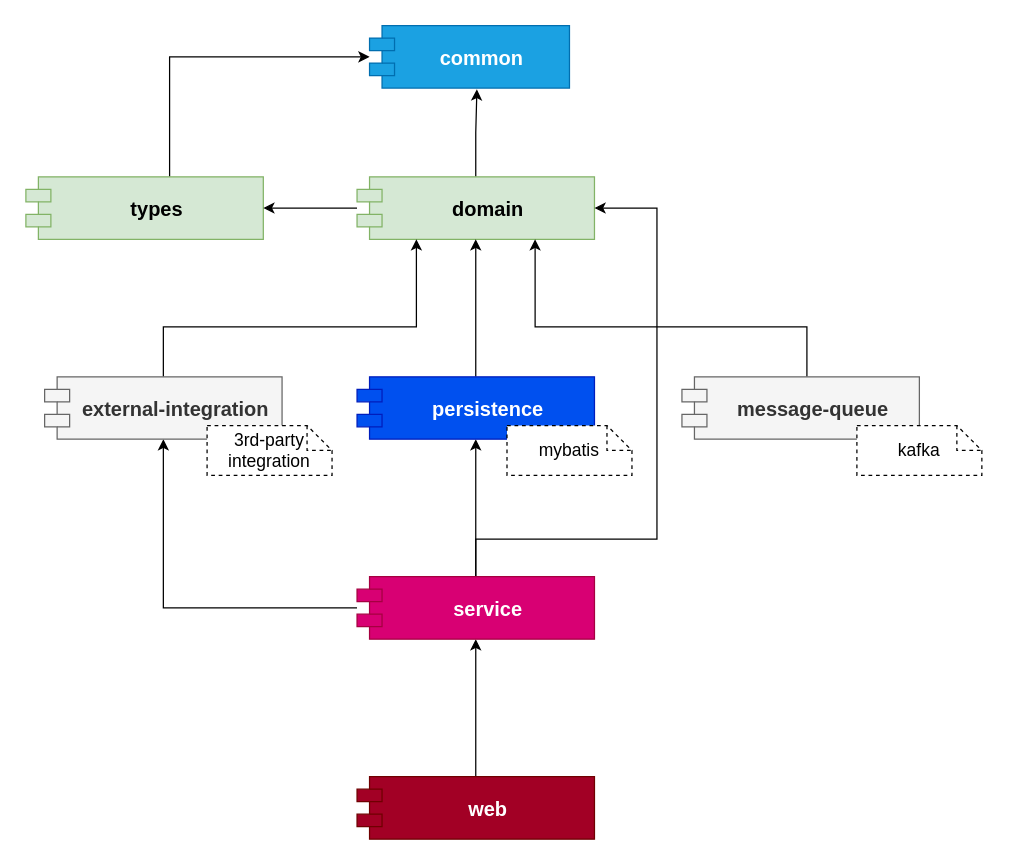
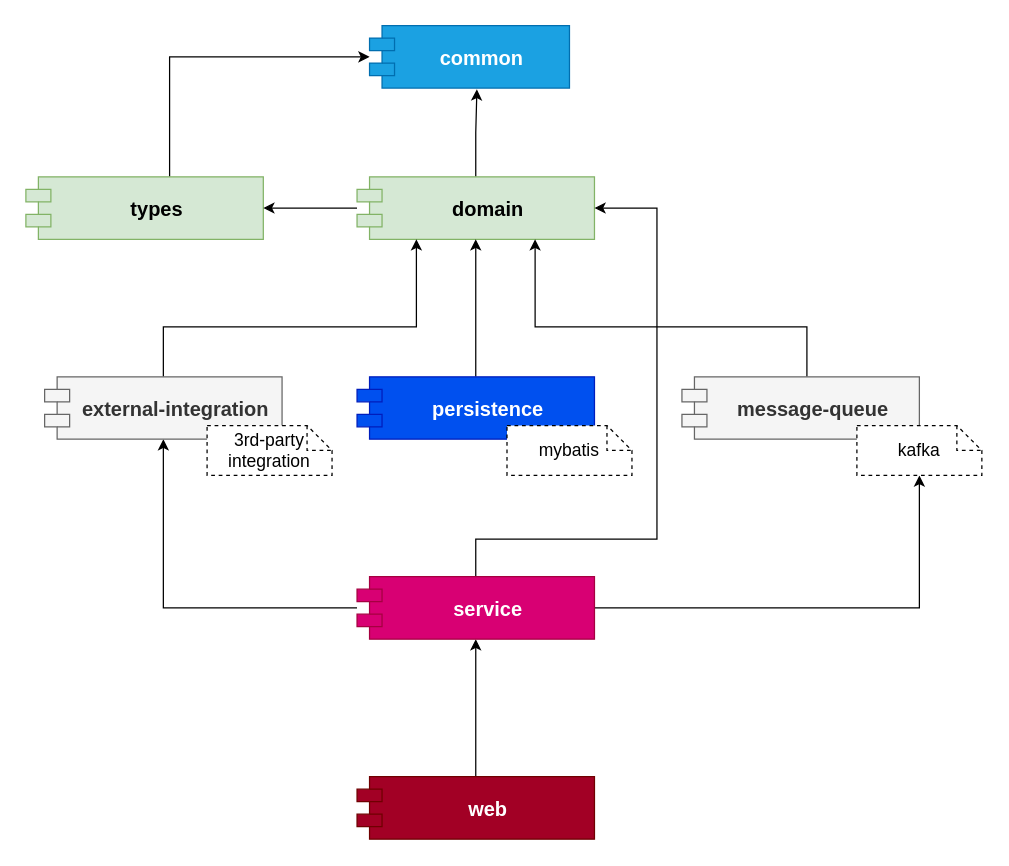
edge "service" -> "persistence": now "service" -> "kafka"
